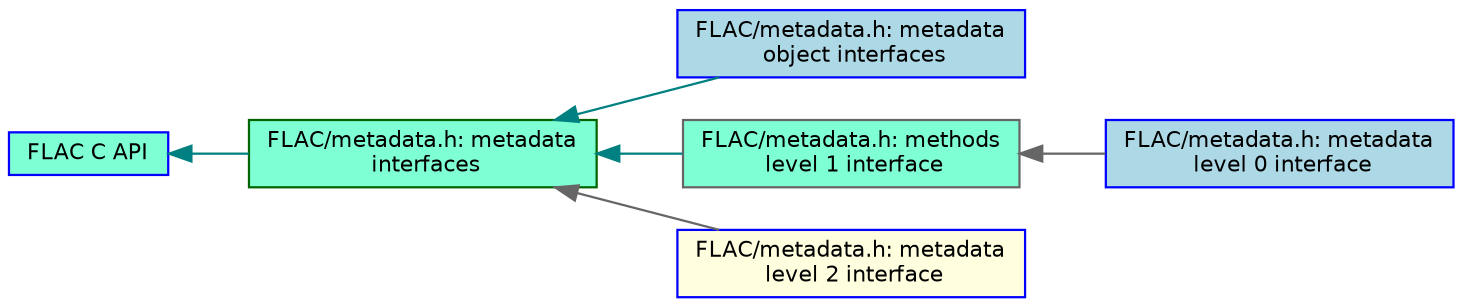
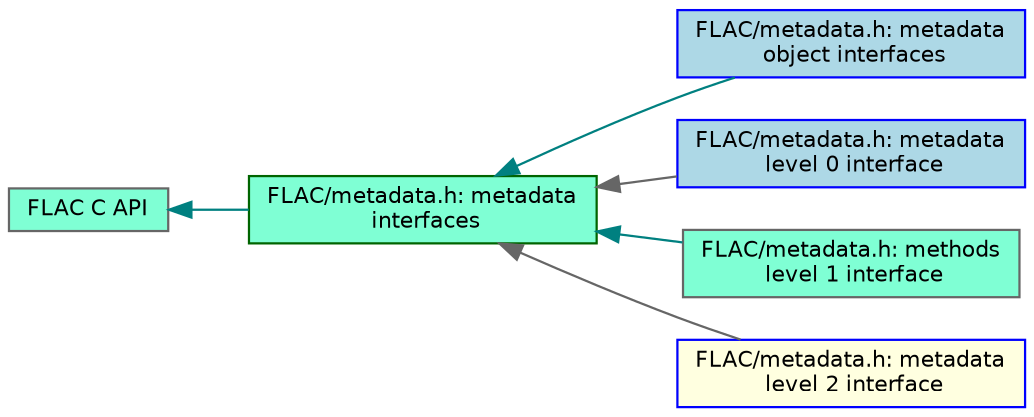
node "FLAC C API": color blue -> gray40
edge "FLAC/metadata.h: metadata level 0 interface" -> "FLAC/metadata.h: methods level 1 interface": now "FLAC/metadata.h: metadata level 0 interface" -> "FLAC/metadata.h: metadata interfaces"
